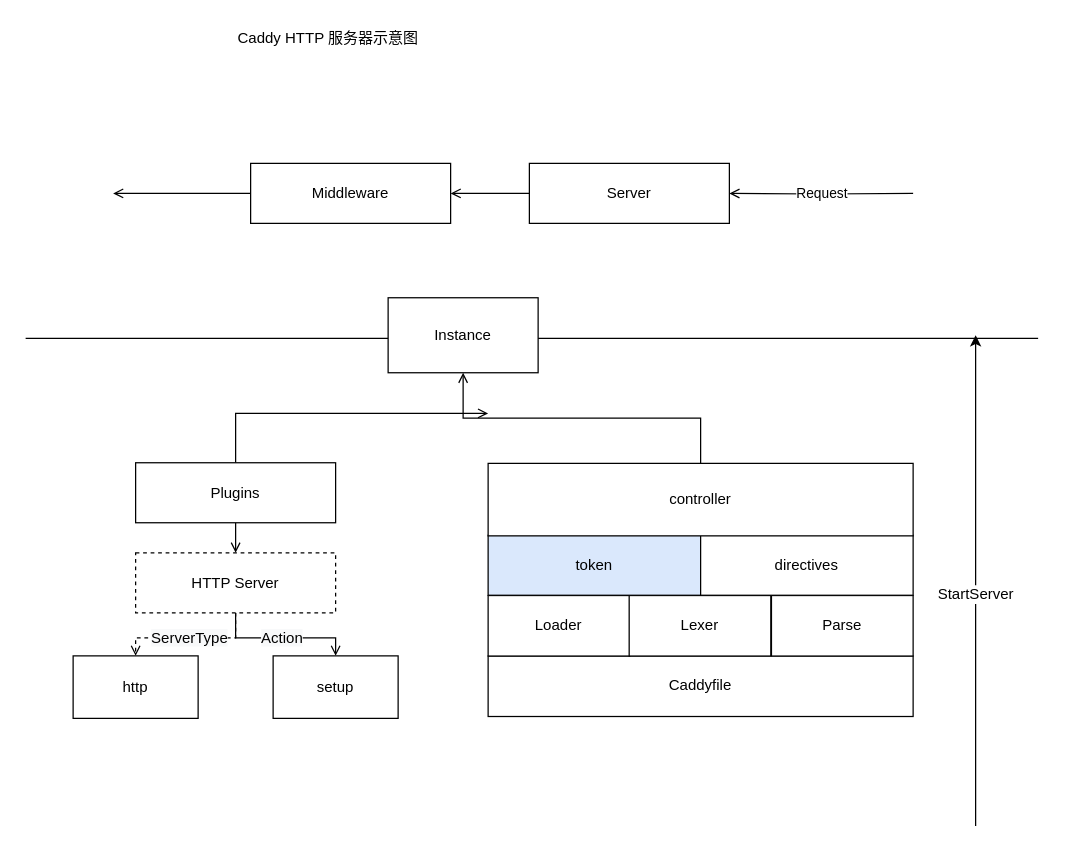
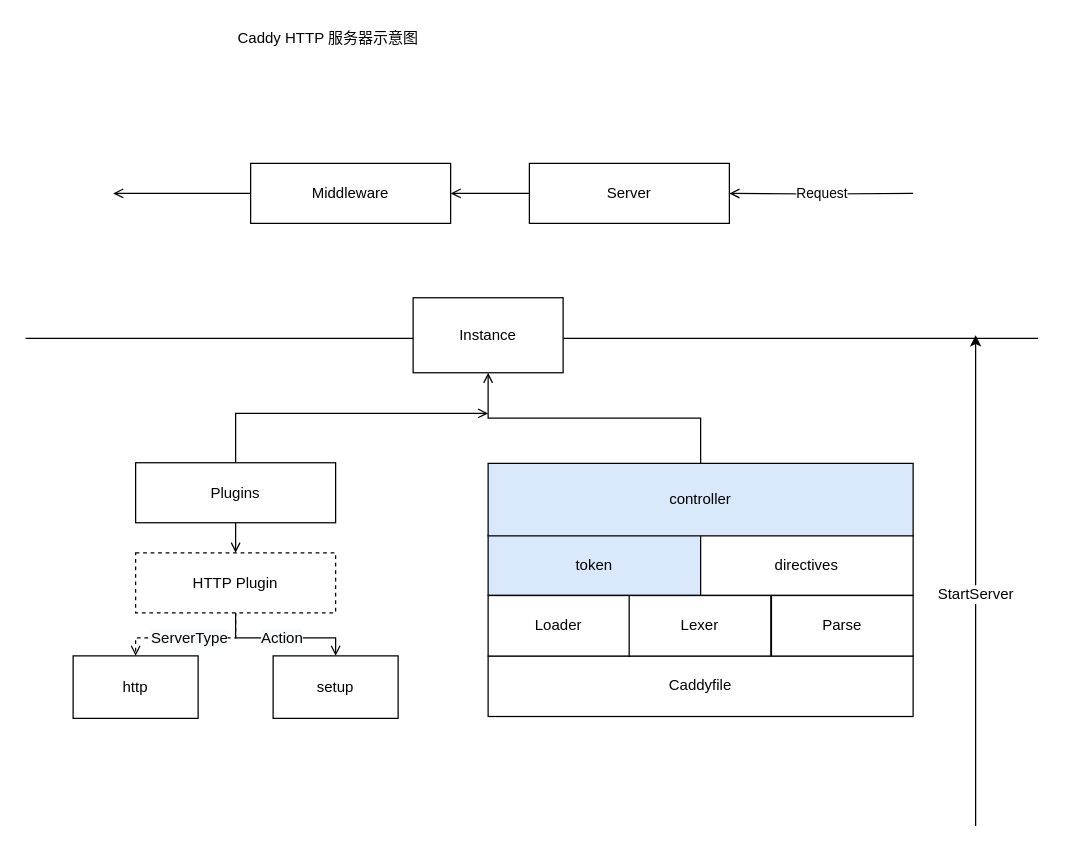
node "Instance": moved (463, 335) -> (488, 335)
node "controller": fillcolor #ffffff -> #dae8fc
node "HTTP Server": label "HTTP Server" -> "HTTP Plugin"
